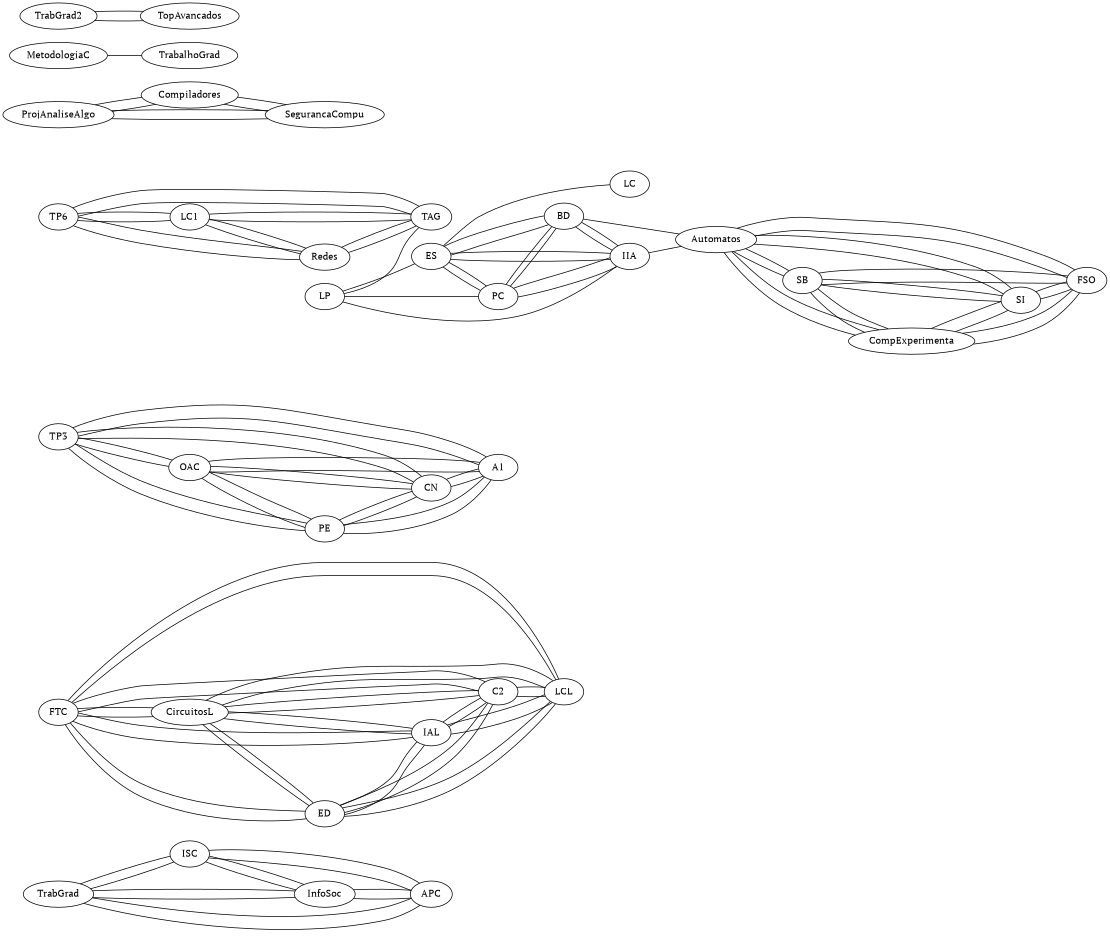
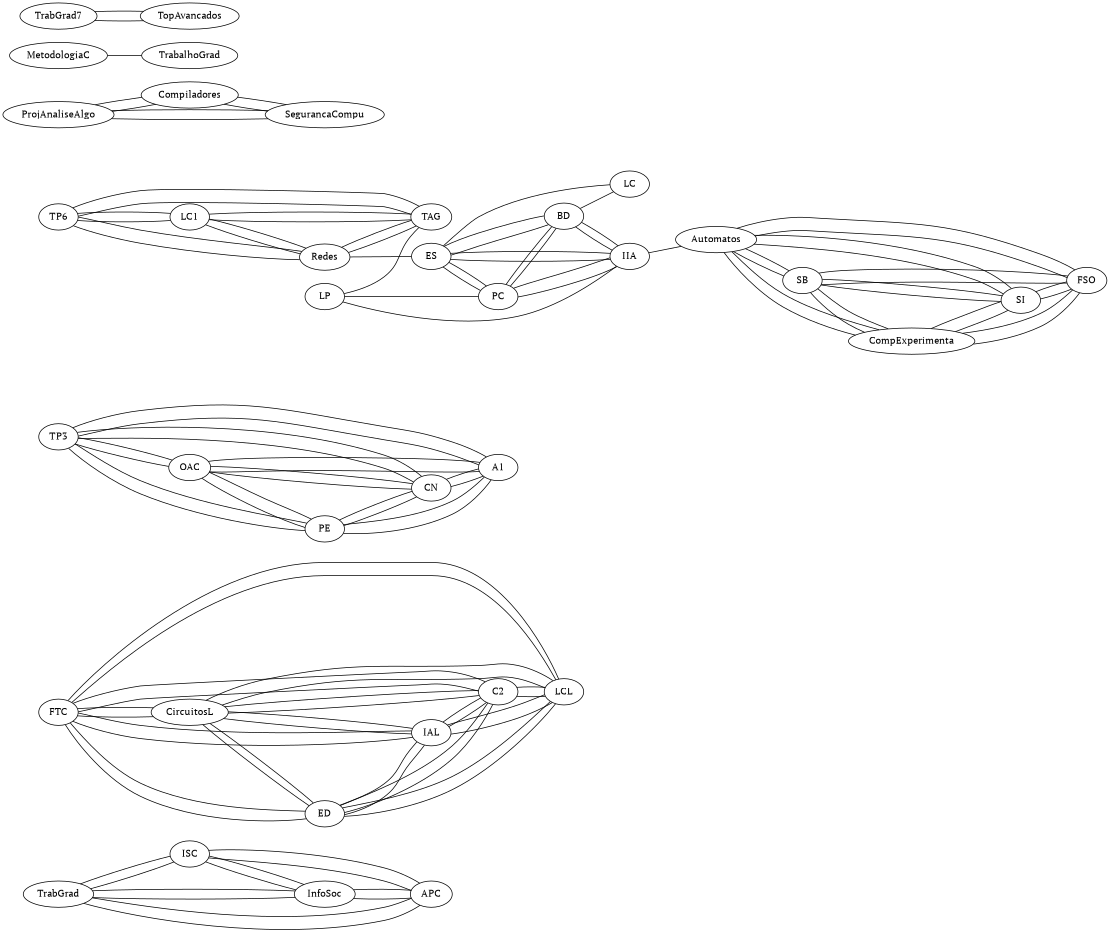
node "TrabGrad2": label "TrabGrad2" -> "TrabGrad7"
edge "BD" -- "Automatos": now "BD" -- "LC"
edge "ES" -- "LP": now "ES" -- "Redes"
